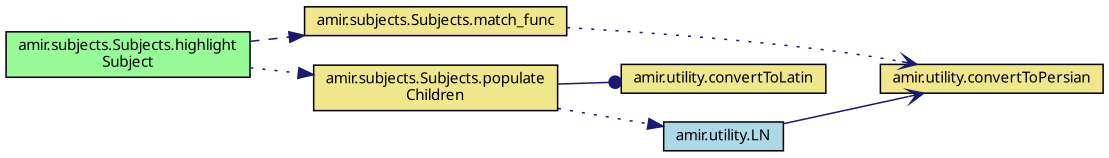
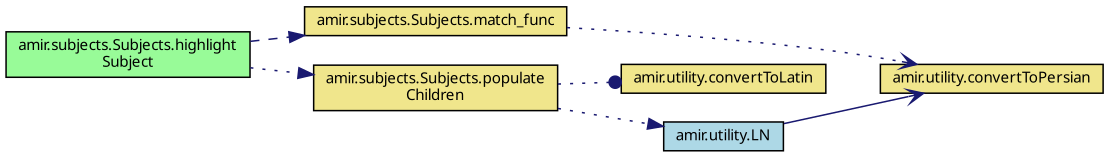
edge "amir.subjects.Subjects.populate Children" -> "amir.utility.convertToLatin": style solid -> dotted
